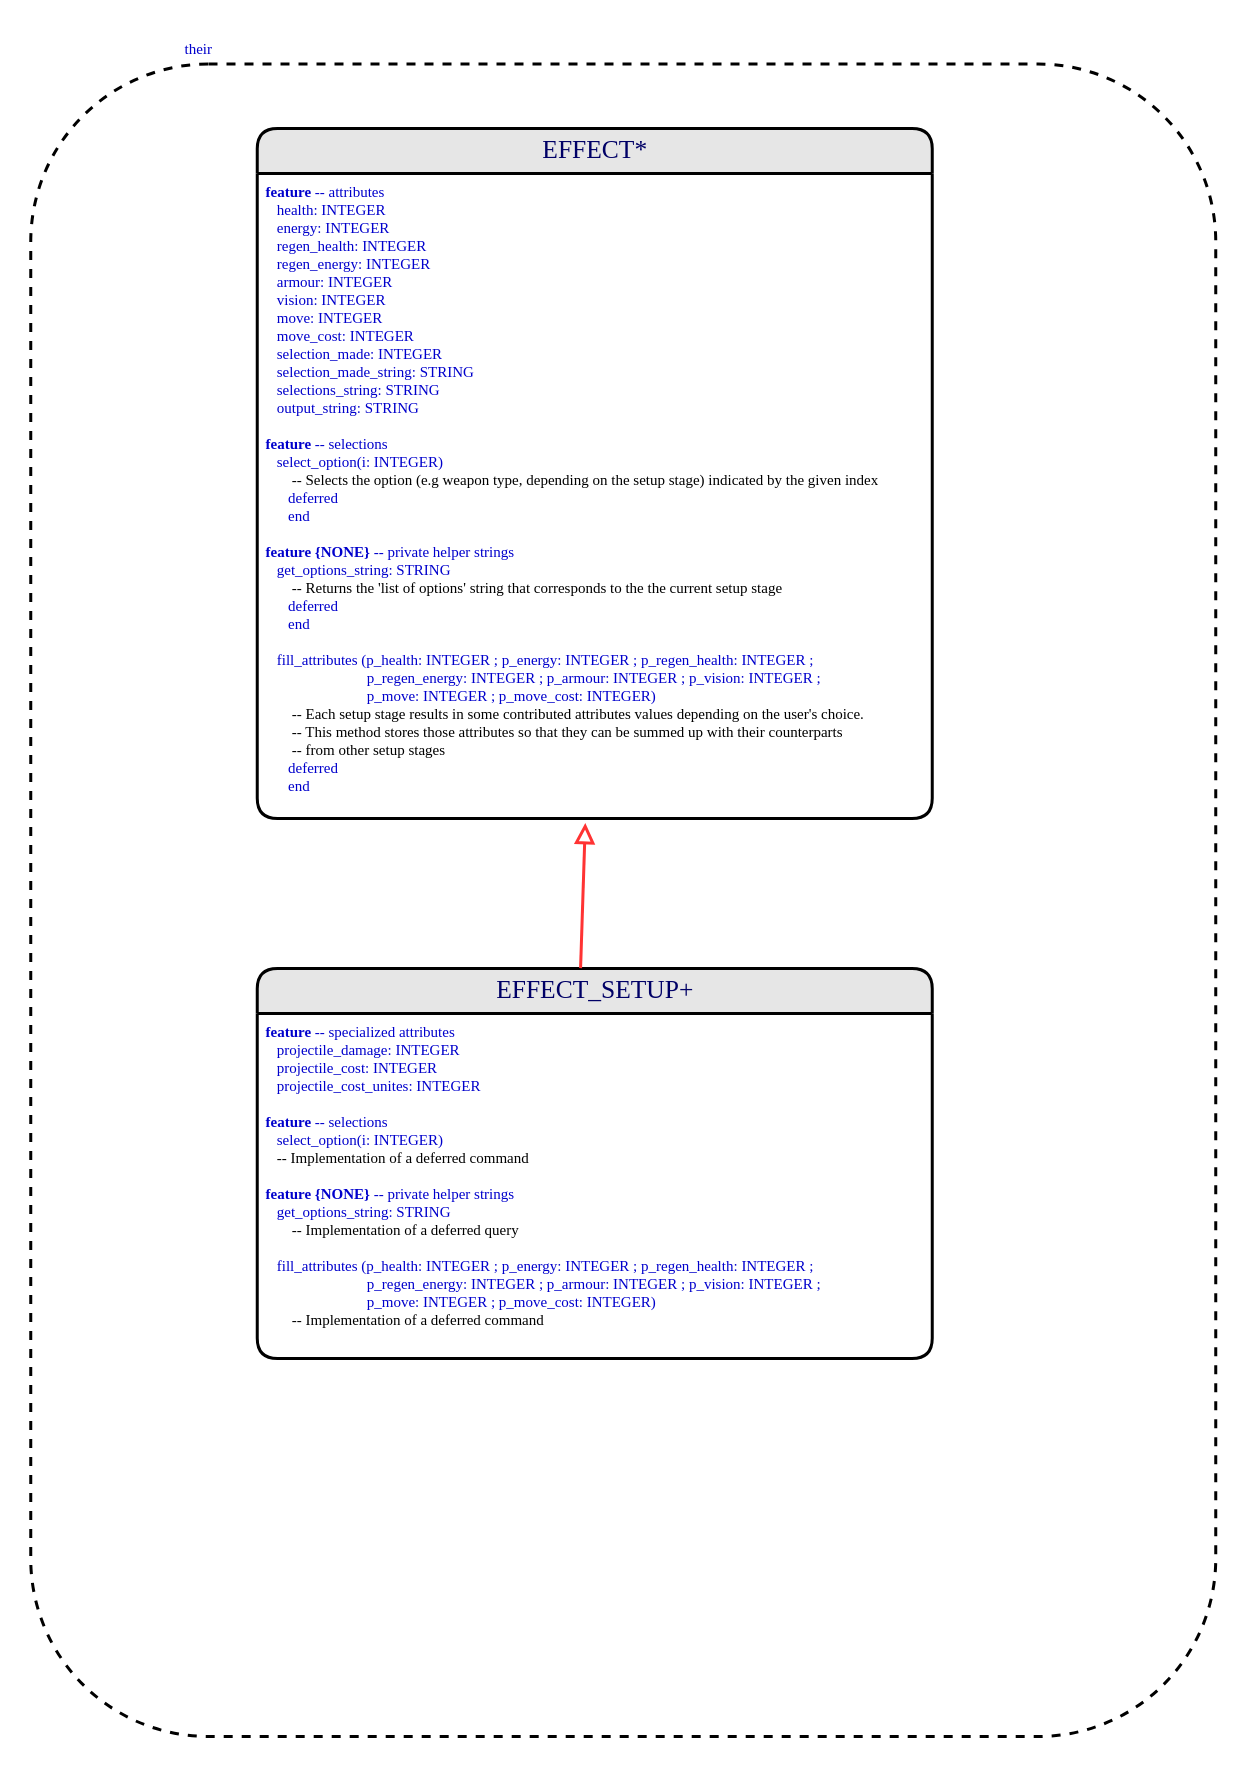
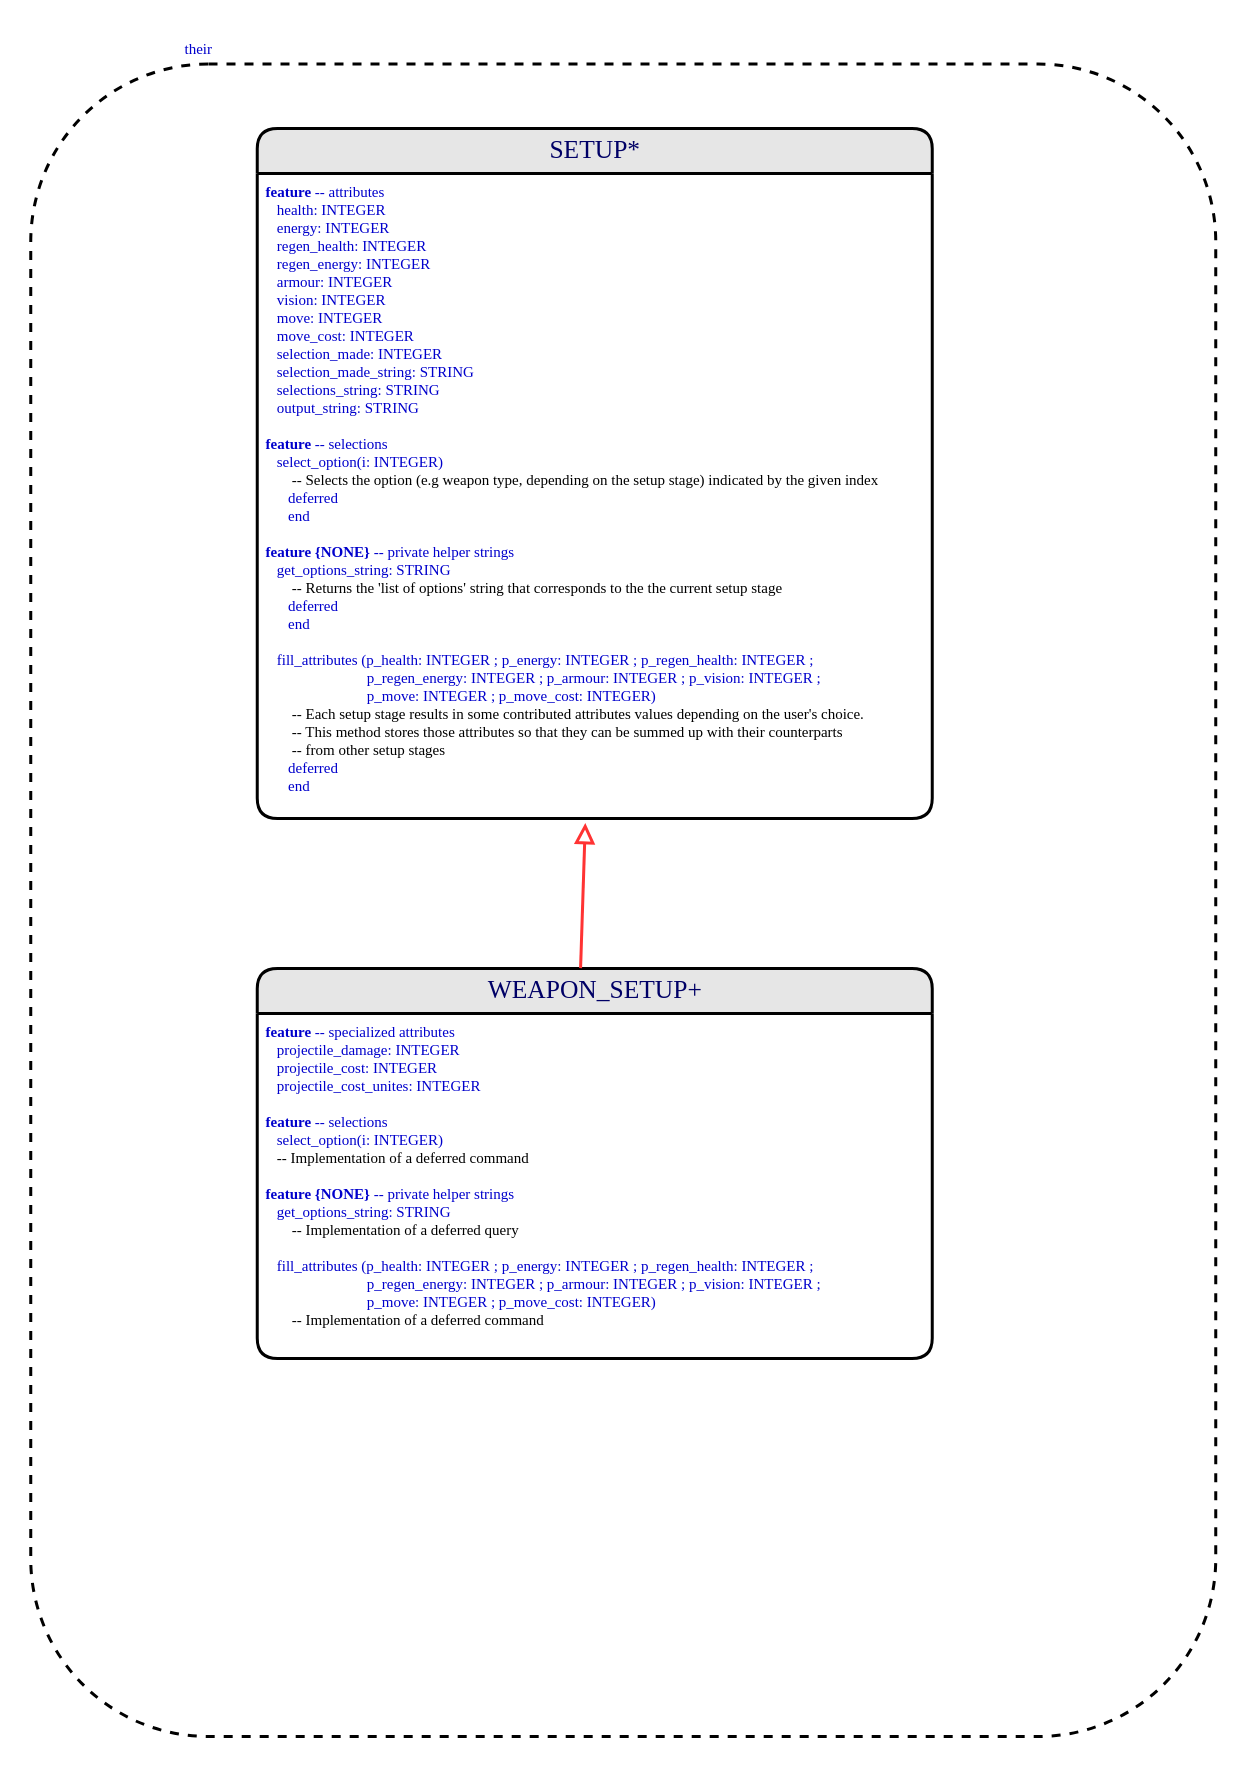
node "EFFECT*": label "EFFECT*" -> "SETUP*"
node "EFFECT_SETUP+": label "EFFECT_SETUP+" -> "WEAPON_SETUP+"
